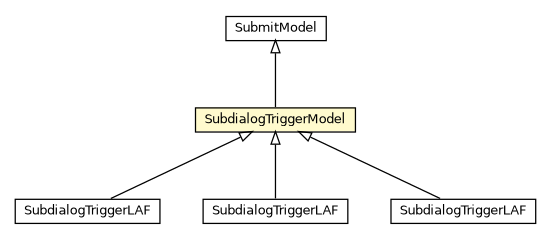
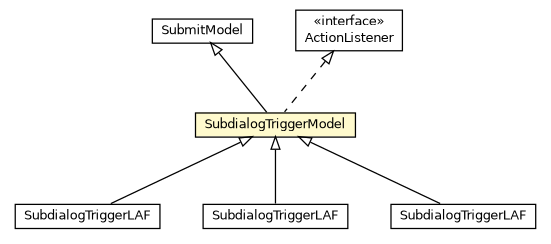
node "ActionListener": added
